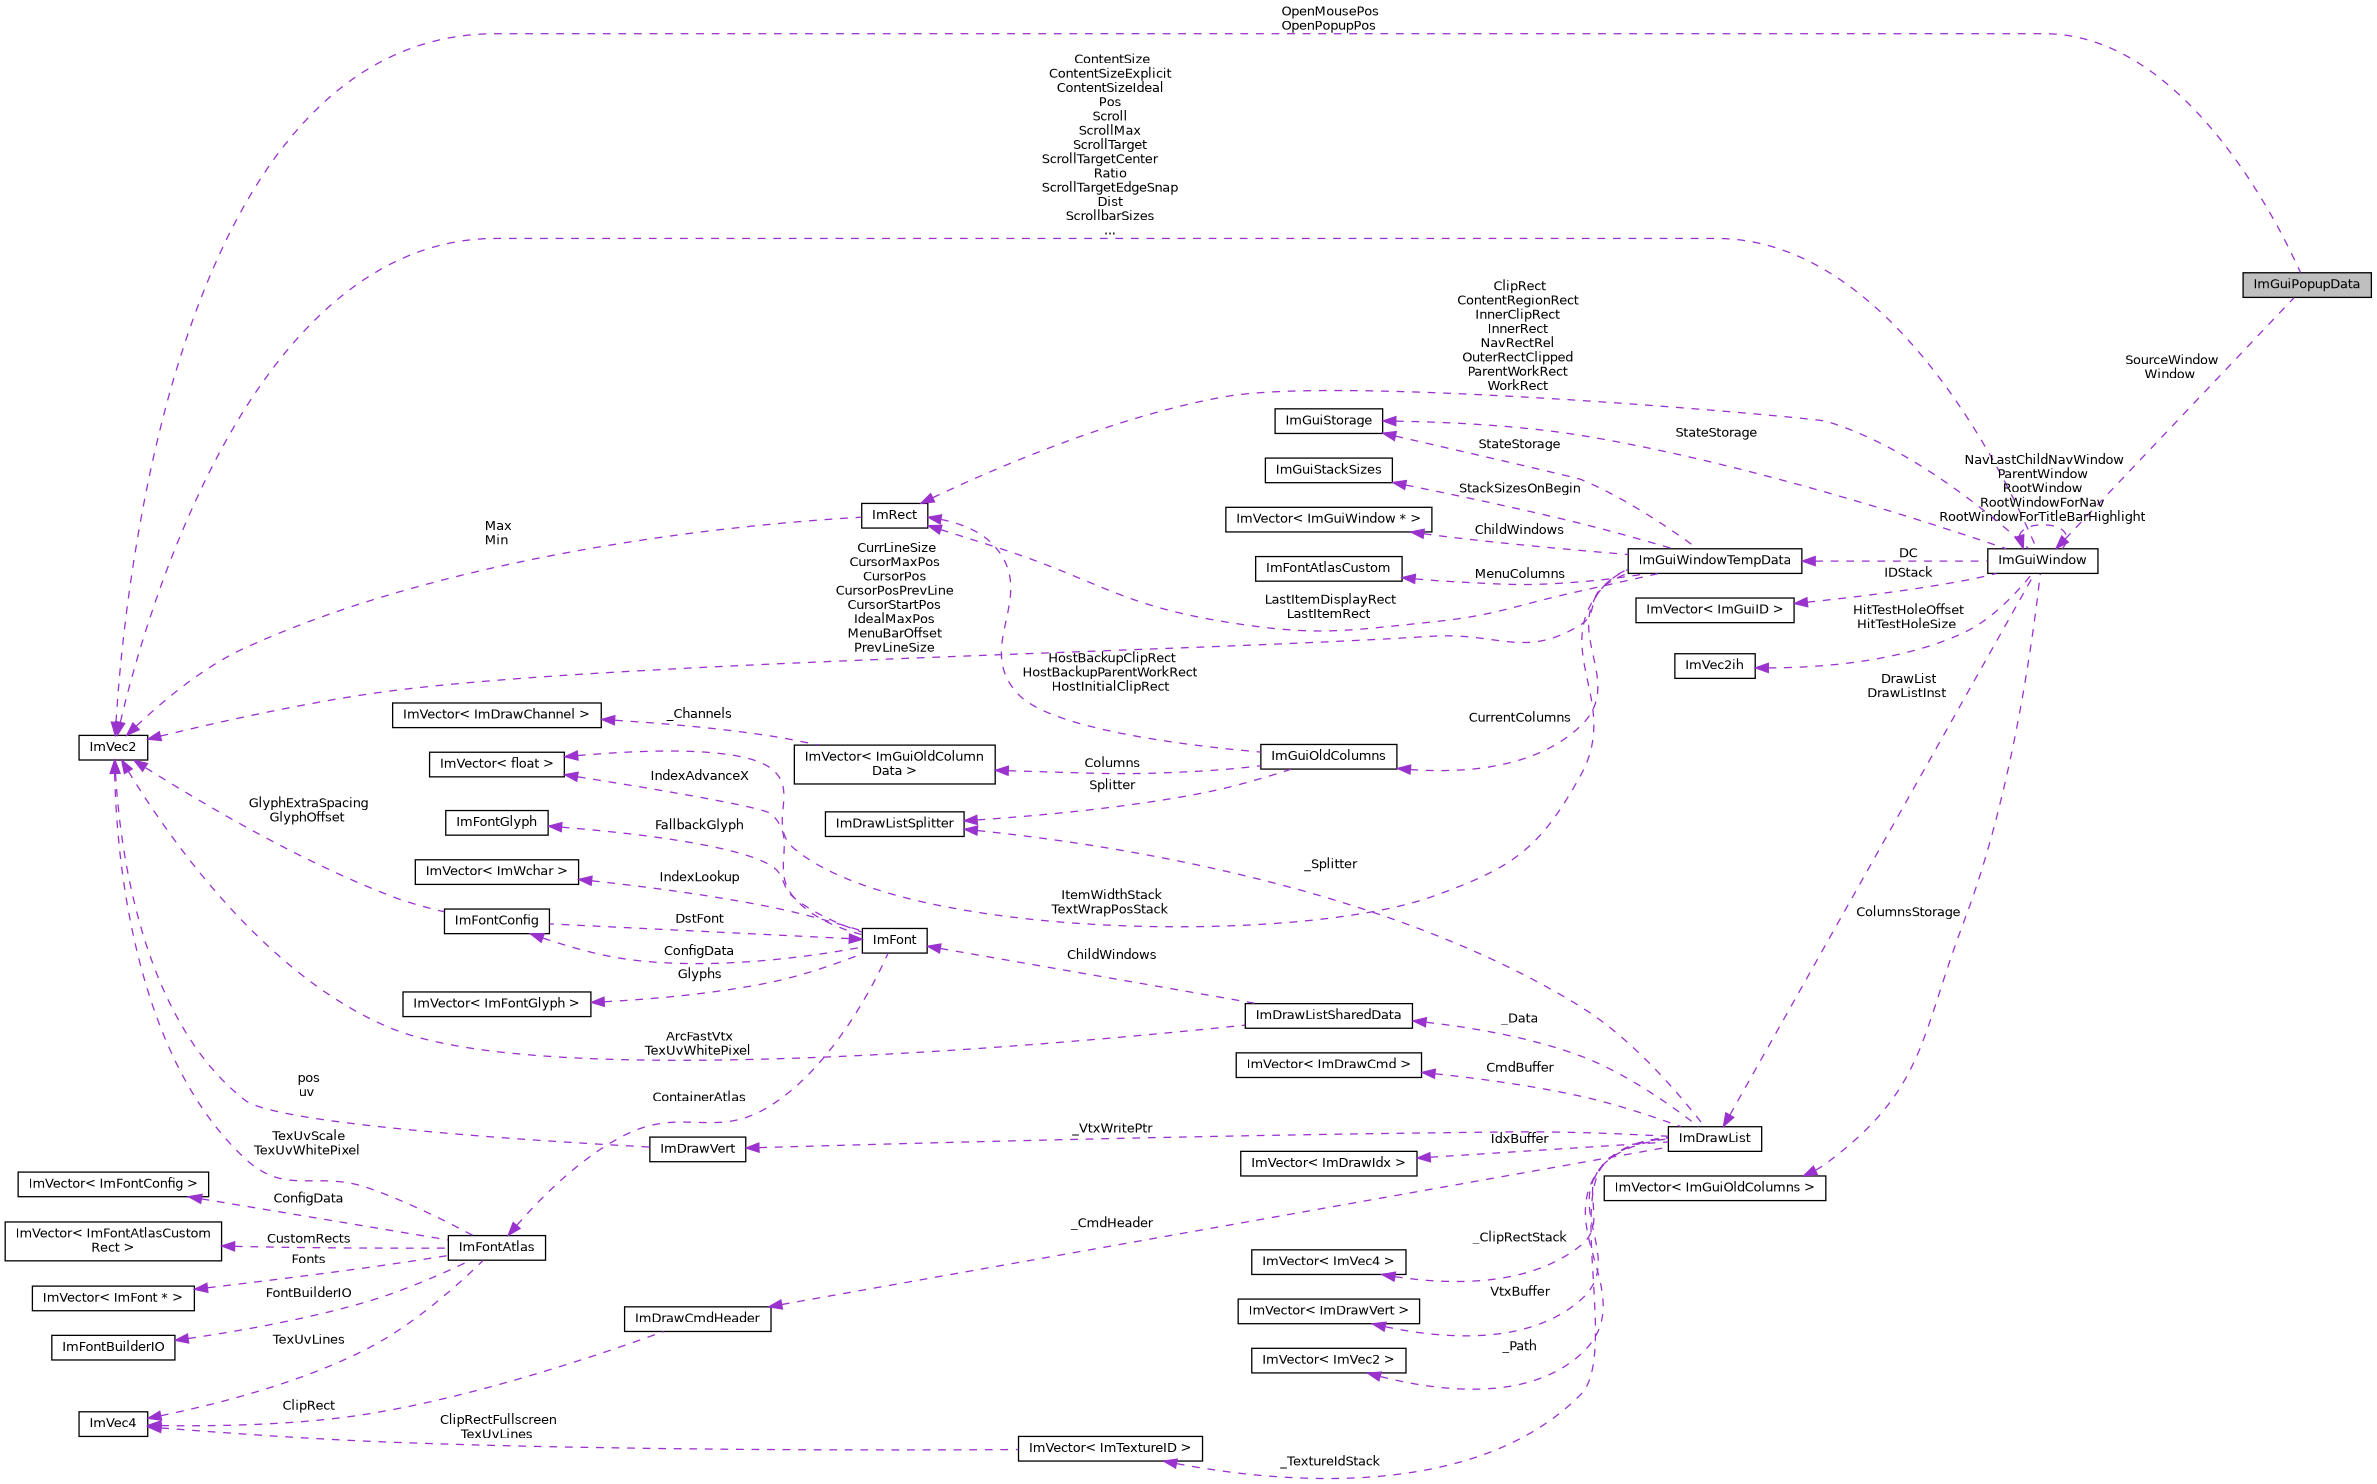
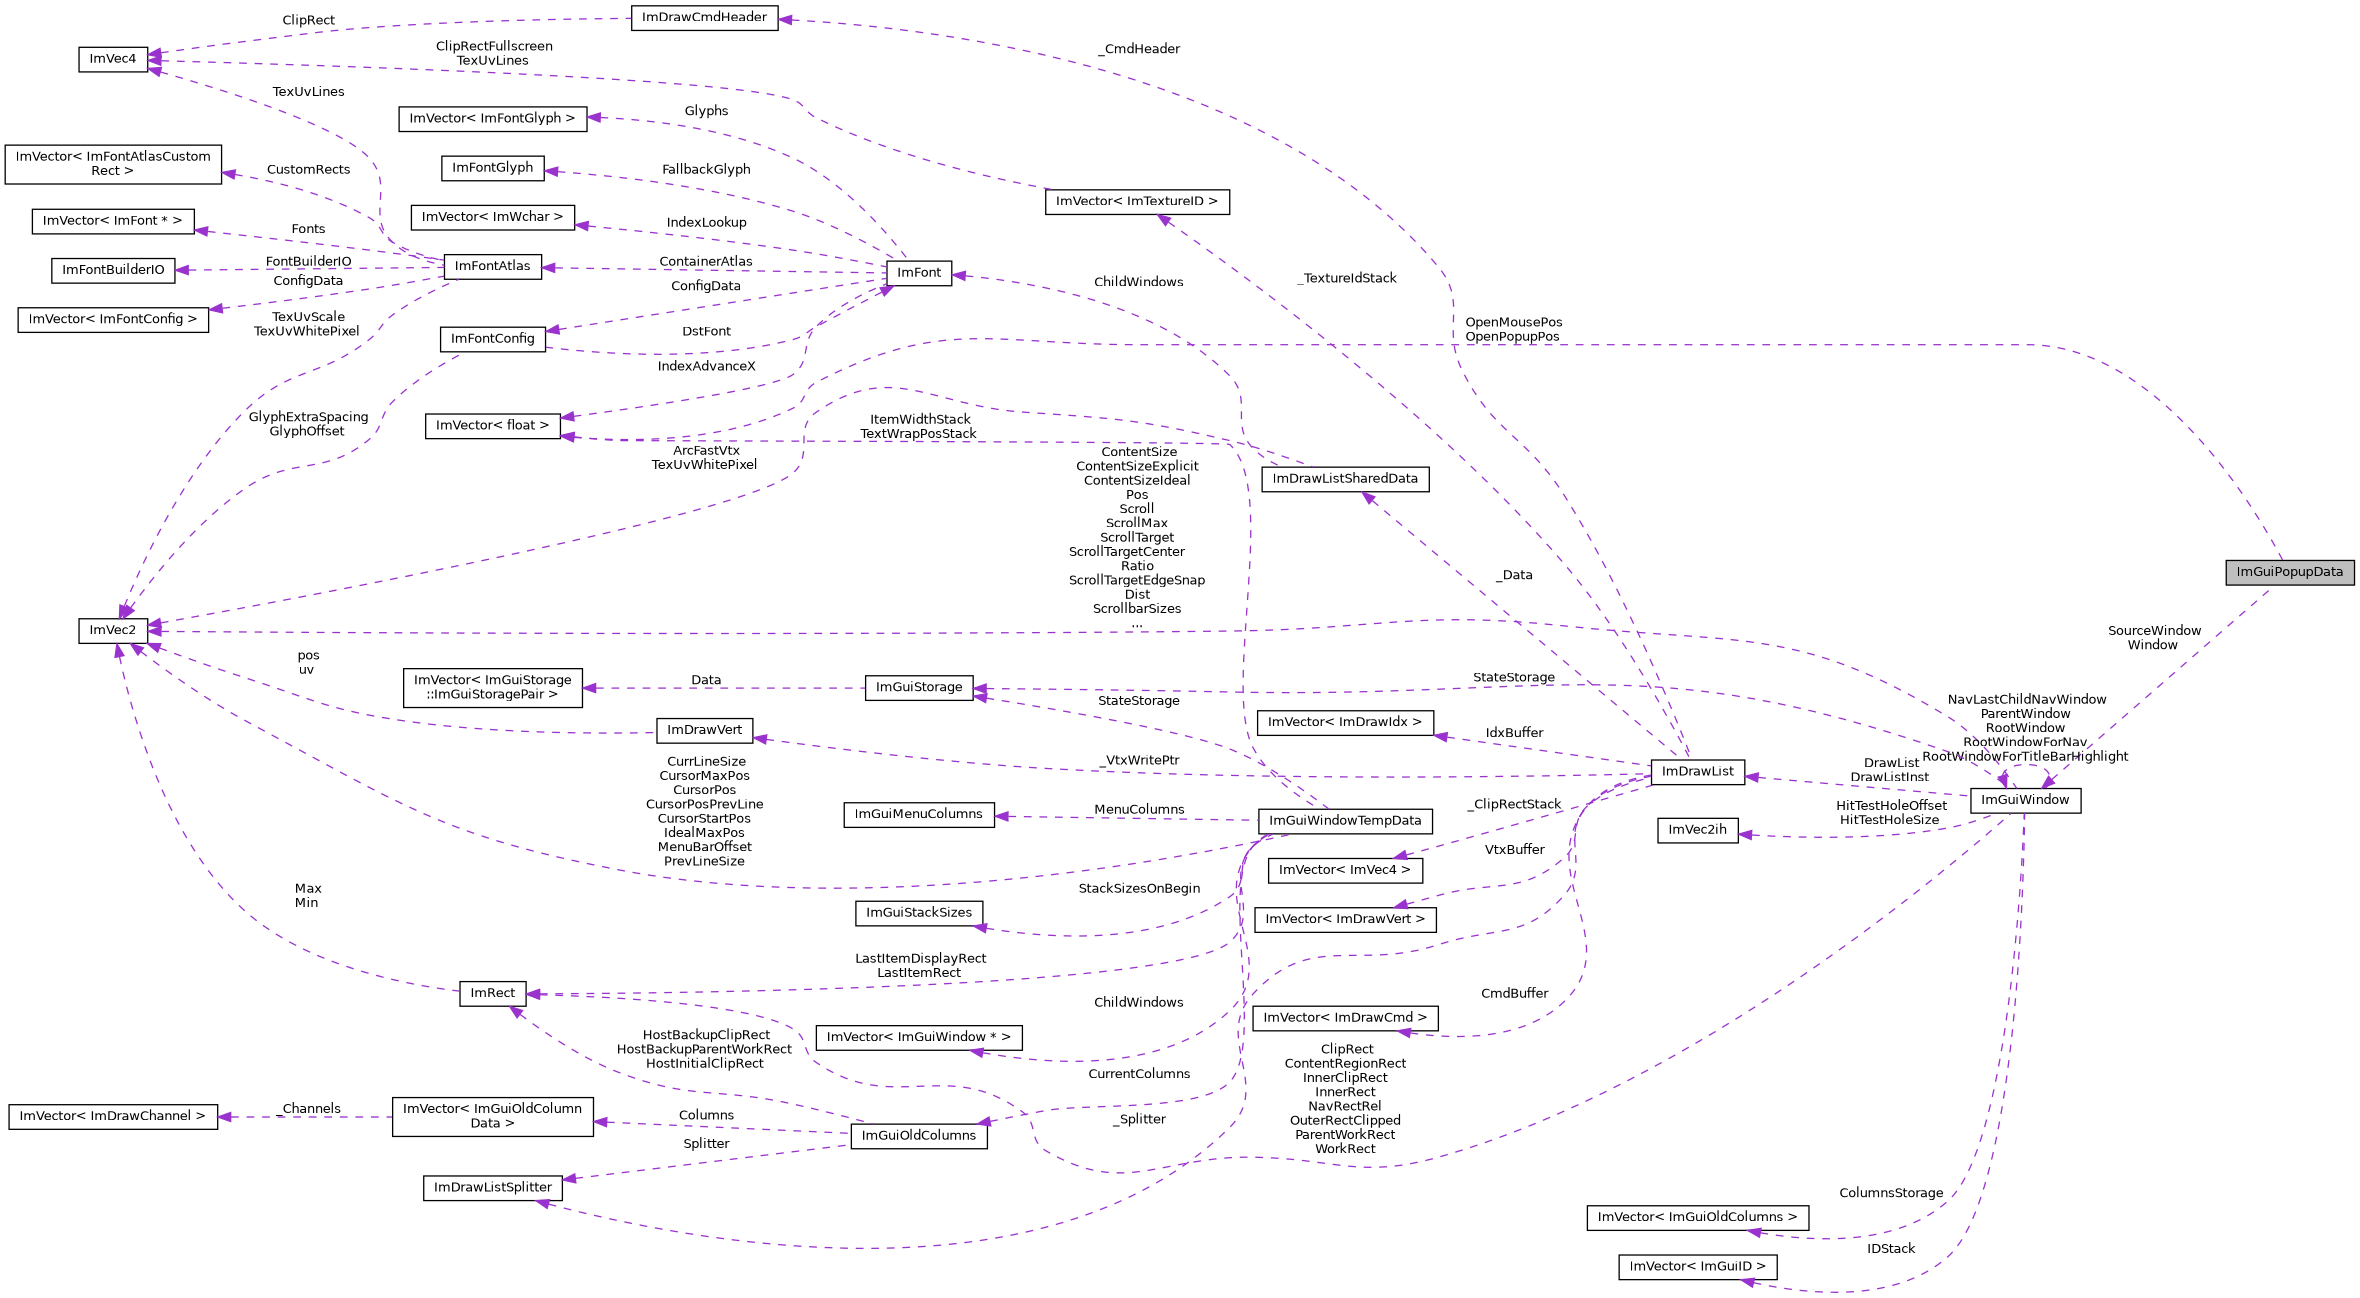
edge "ImGuiPopupData" -> "ImVec2": now "ImGuiPopupData" -> "ImVector< float >"
edge "ImGuiWindow" -> "ImGuiWindowTempData": removed, label "DC"
node "ImFontAtlasCustom": label "ImFontAtlasCustom" -> "ImGuiMenuColumns"
node "ImVector< ImGuiStorage ::ImGuiStoragePair >": added
node "ImVector< ImVec2 >": removed
